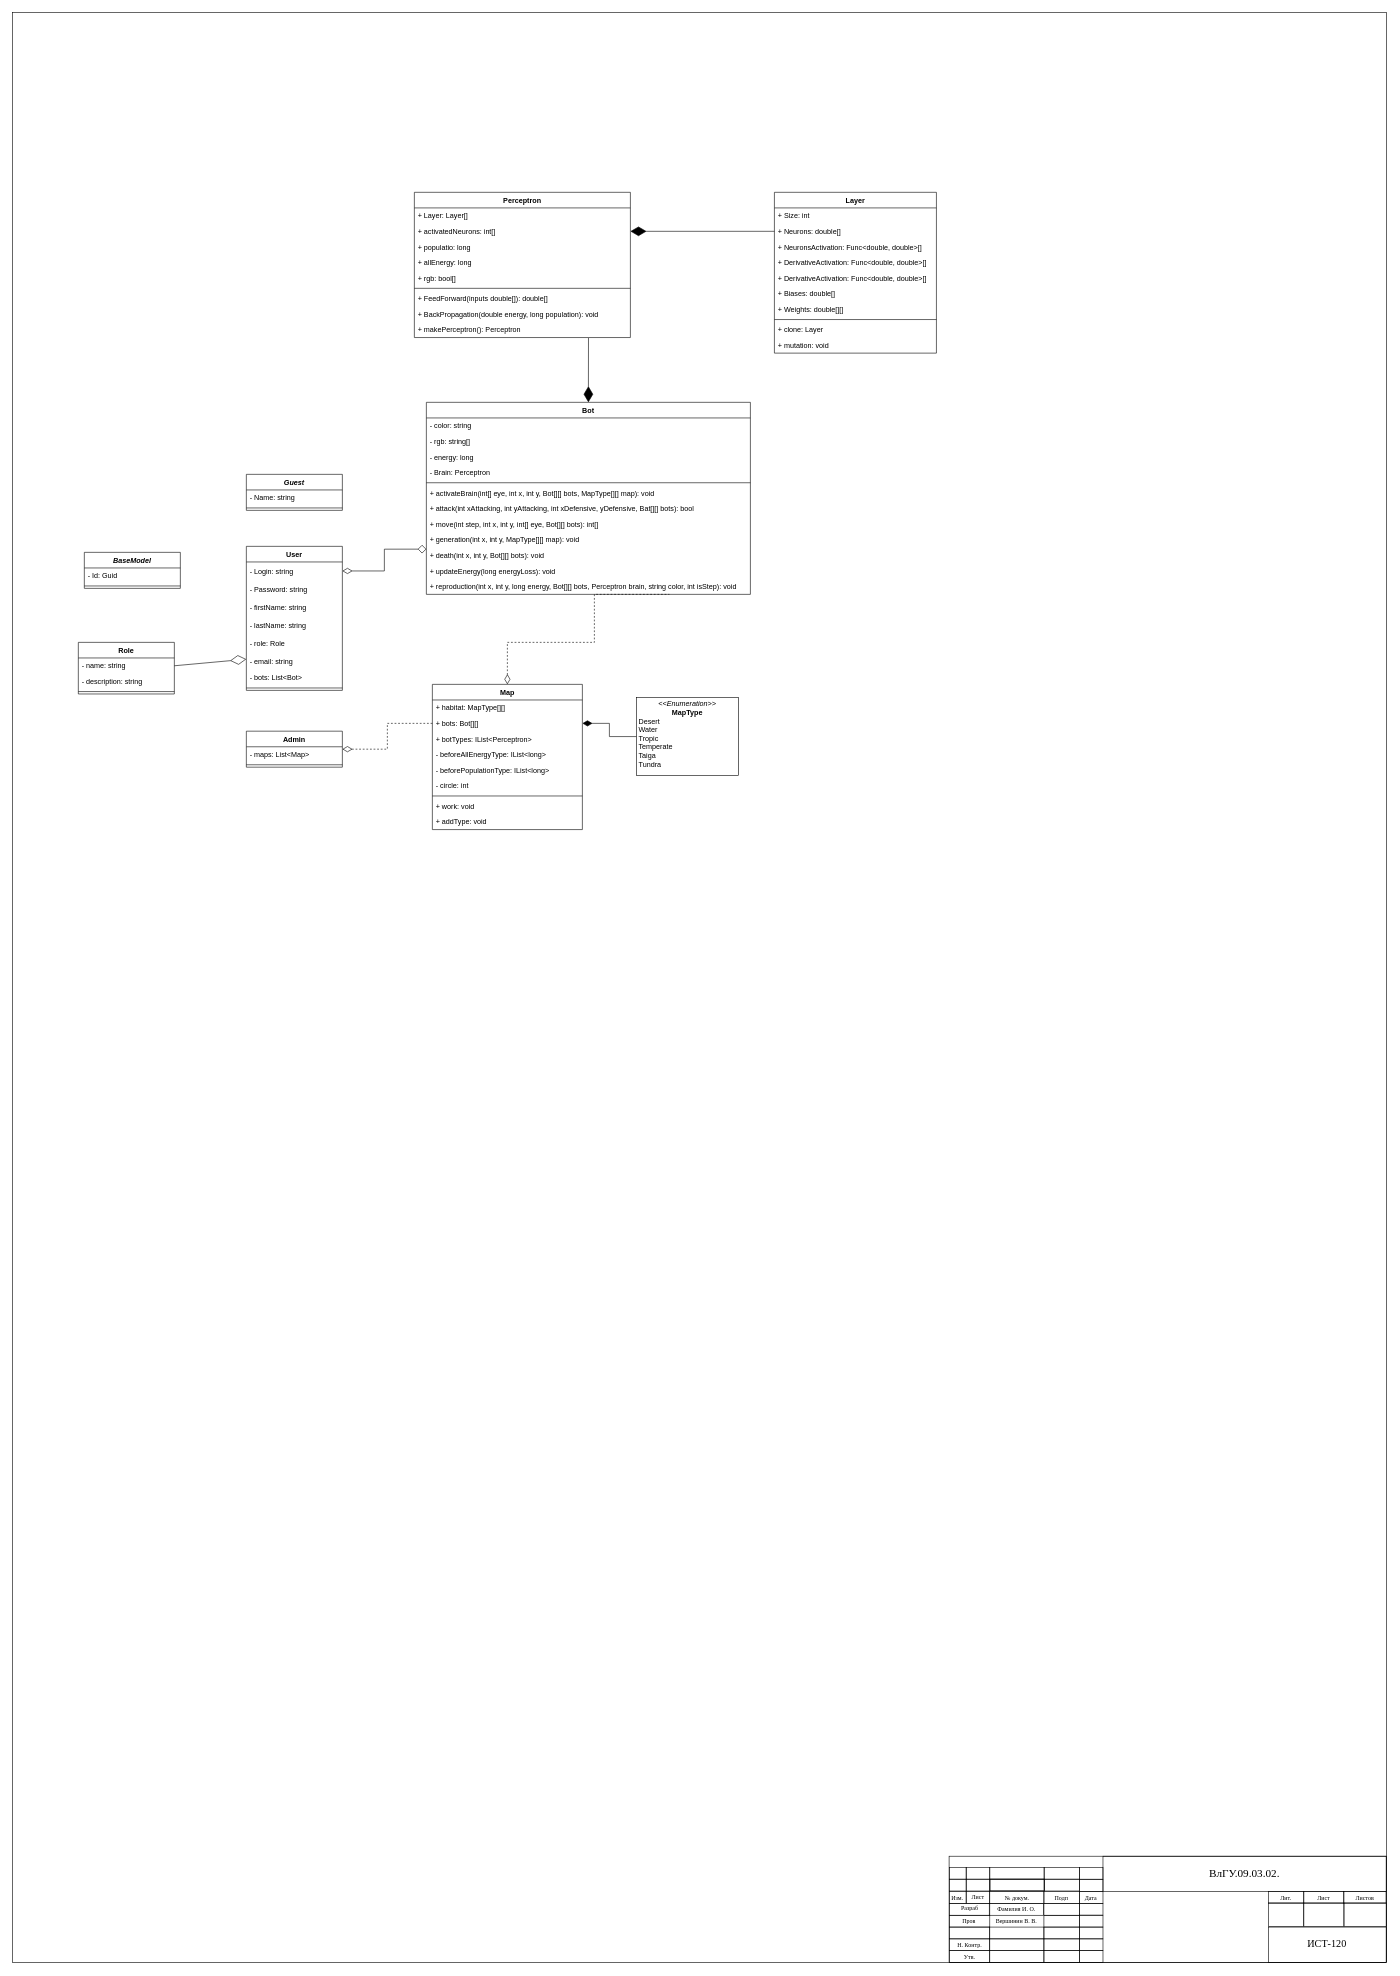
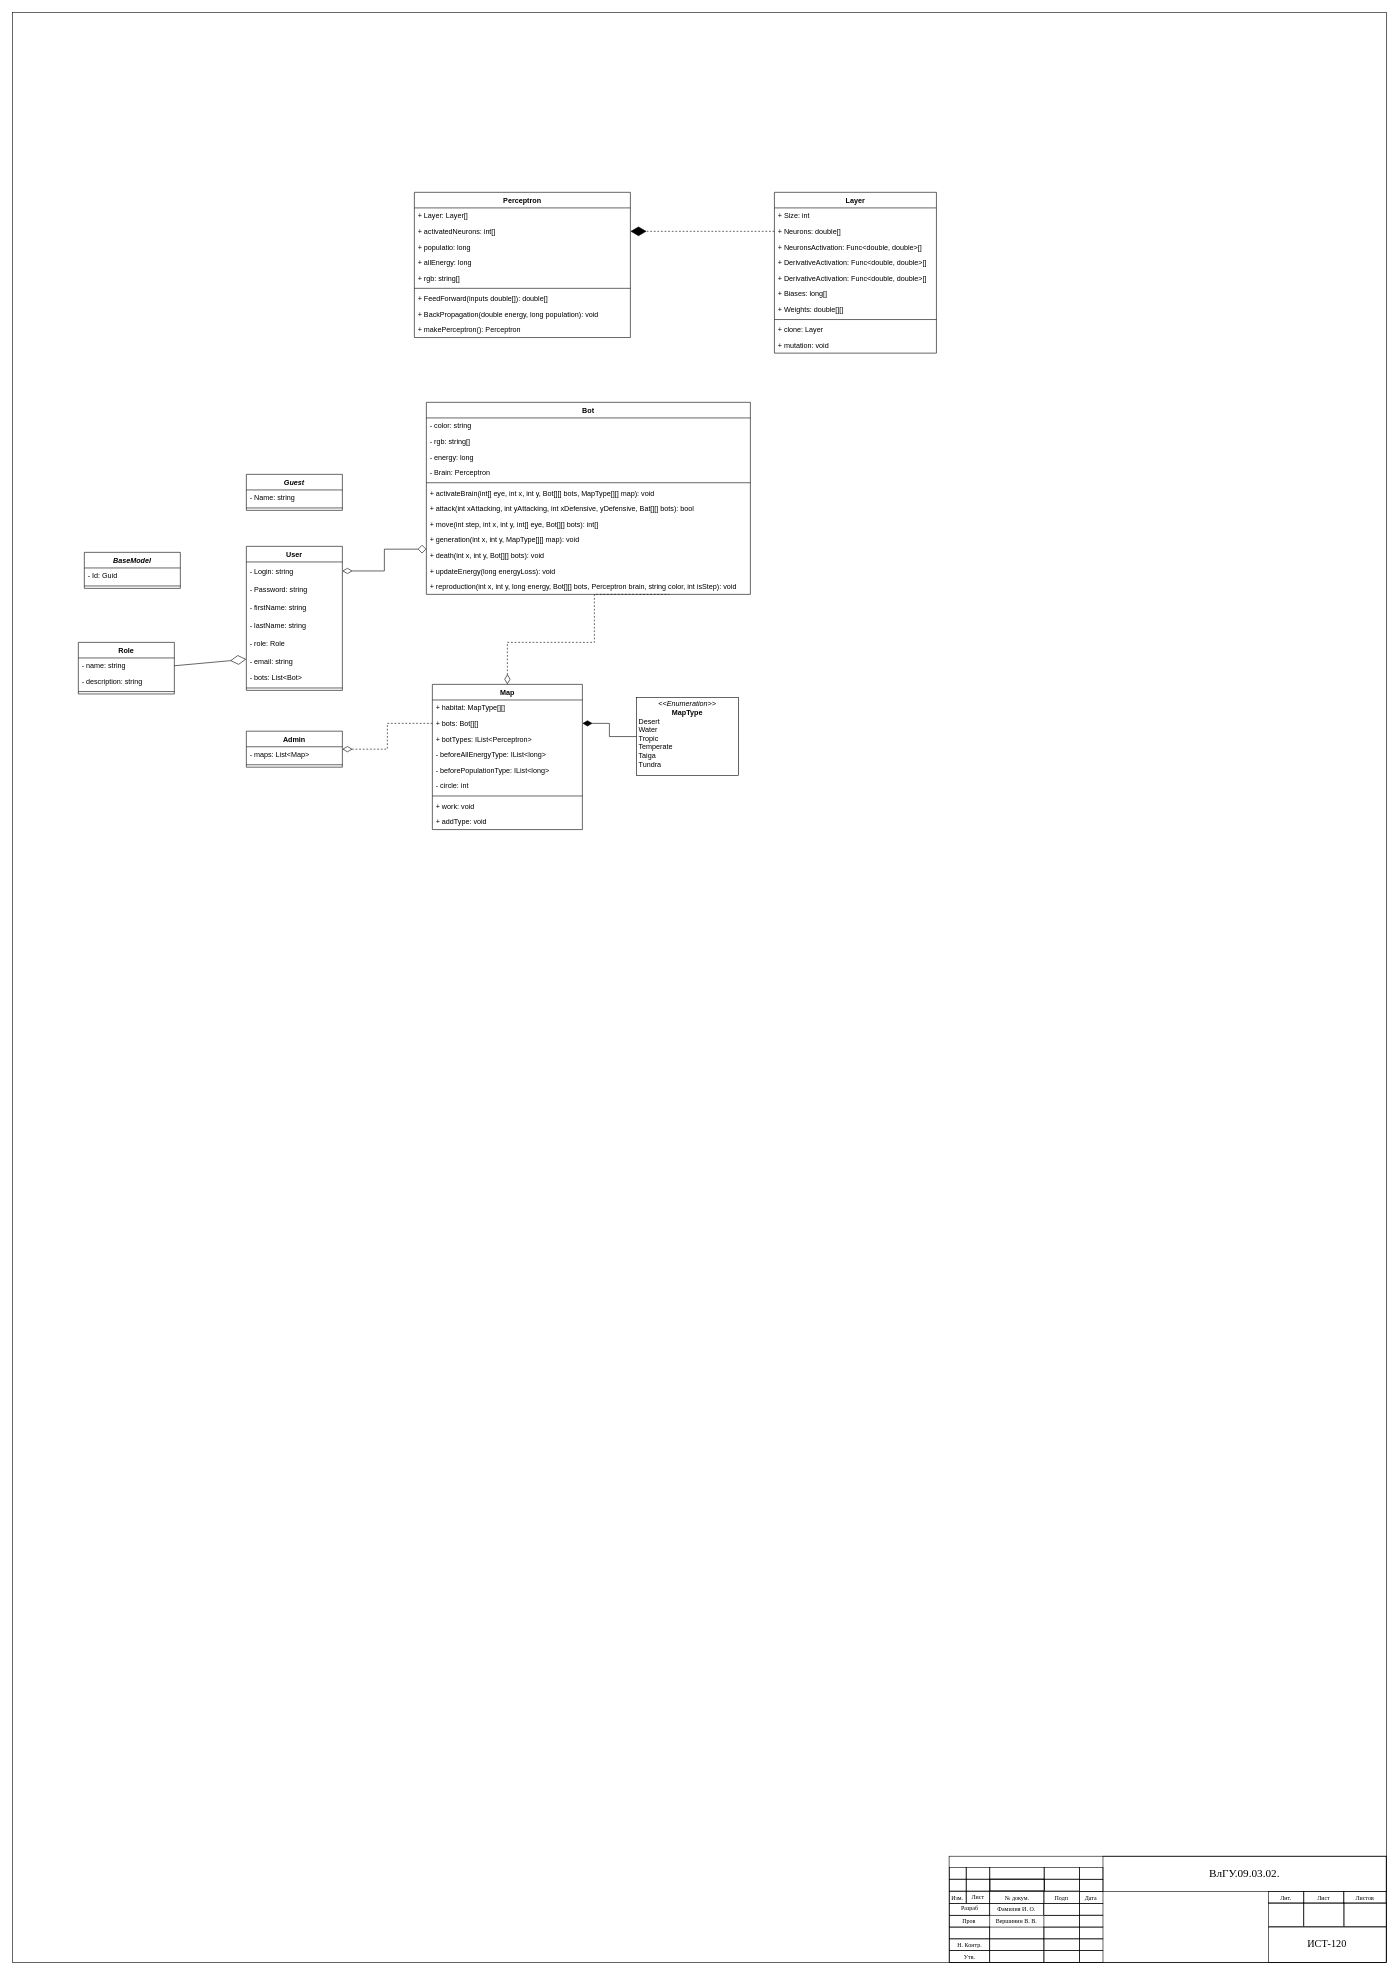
edge "+ Neurons: double[]" -> "+ activatedNeurons: int[]": style solid -> dashed
node "+ rgb: bool[]": label "+ rgb: bool[]" -> "+ rgb: string[]"
node "+ Biases: double[]": label "+ Biases: double[]" -> "+ Biases: long[]"
edge "+ makePerceptron(): Perceptron" -> "Bot": removed
